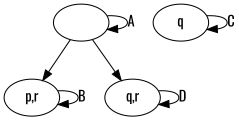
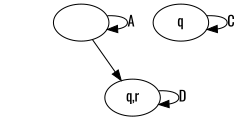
node "p,r": removed
